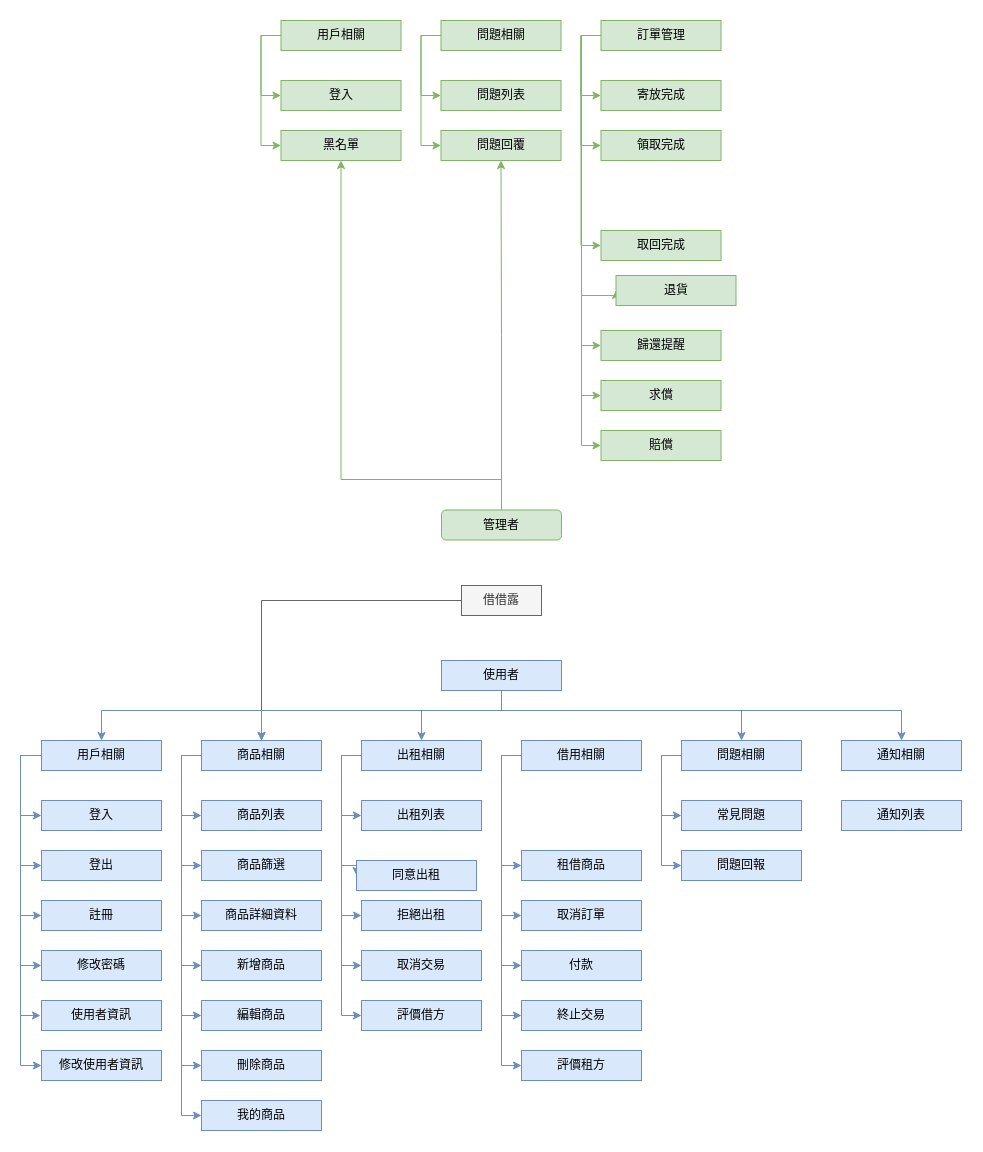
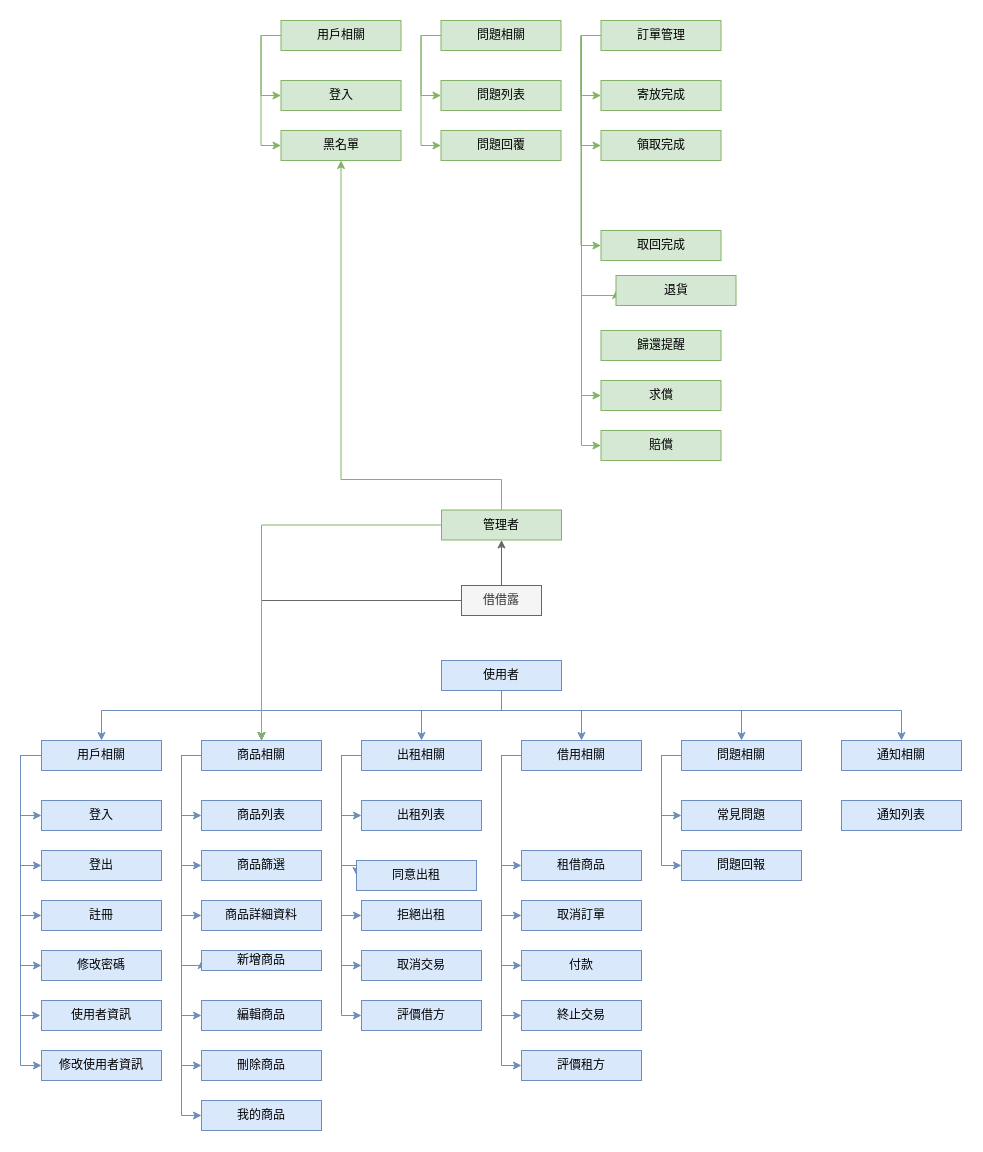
edge "管理者" -> "問題回覆": now "管理者" -> "商品相關"
edge "訂單管理" -> "歸還提醒": removed
node "管理者": shape rounded rectangle -> rectangle
edge "借借露" -> "管理者": added
edge "使用者" -> "借用相關": added
node "新增商品": size 120x30 -> 120x20
